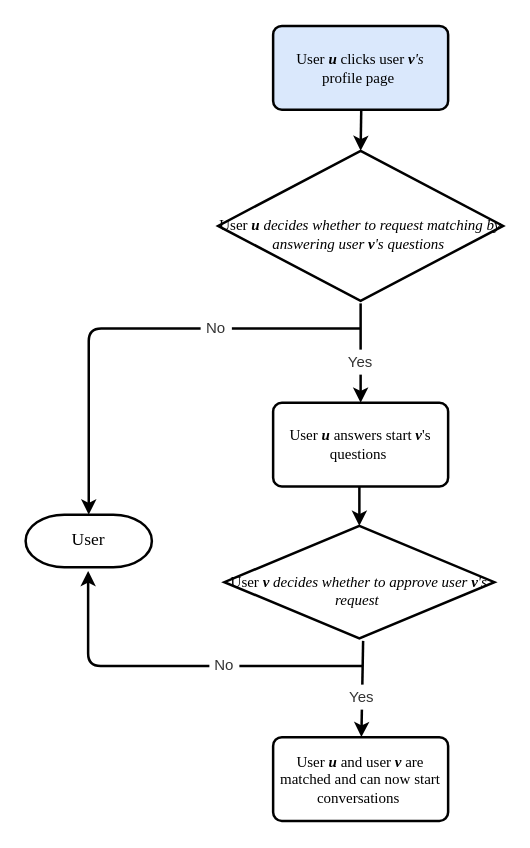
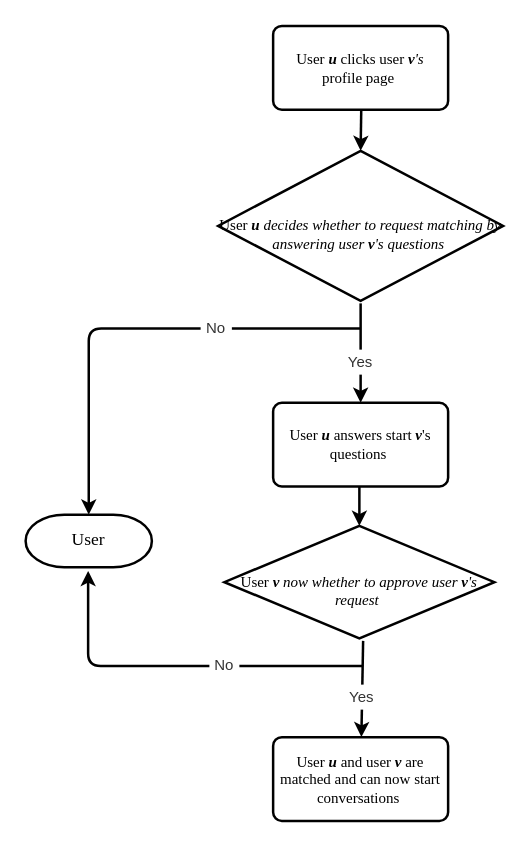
node "User u clicks user v's profile page": fillcolor #dae8fc -> #ffffff
node "User v decides whether to approve user v's request": label "User v decides whether to approve user v's request" -> "User v now whether to approve user v's request"
